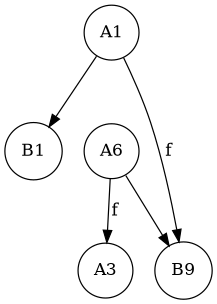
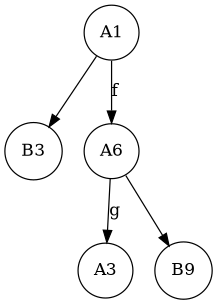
edge "A1" -> "B9": now "A1" -> "A6"
node "B1": label "B1" -> "B3"
edge "A6" -> "A3": label "f" -> "g"
